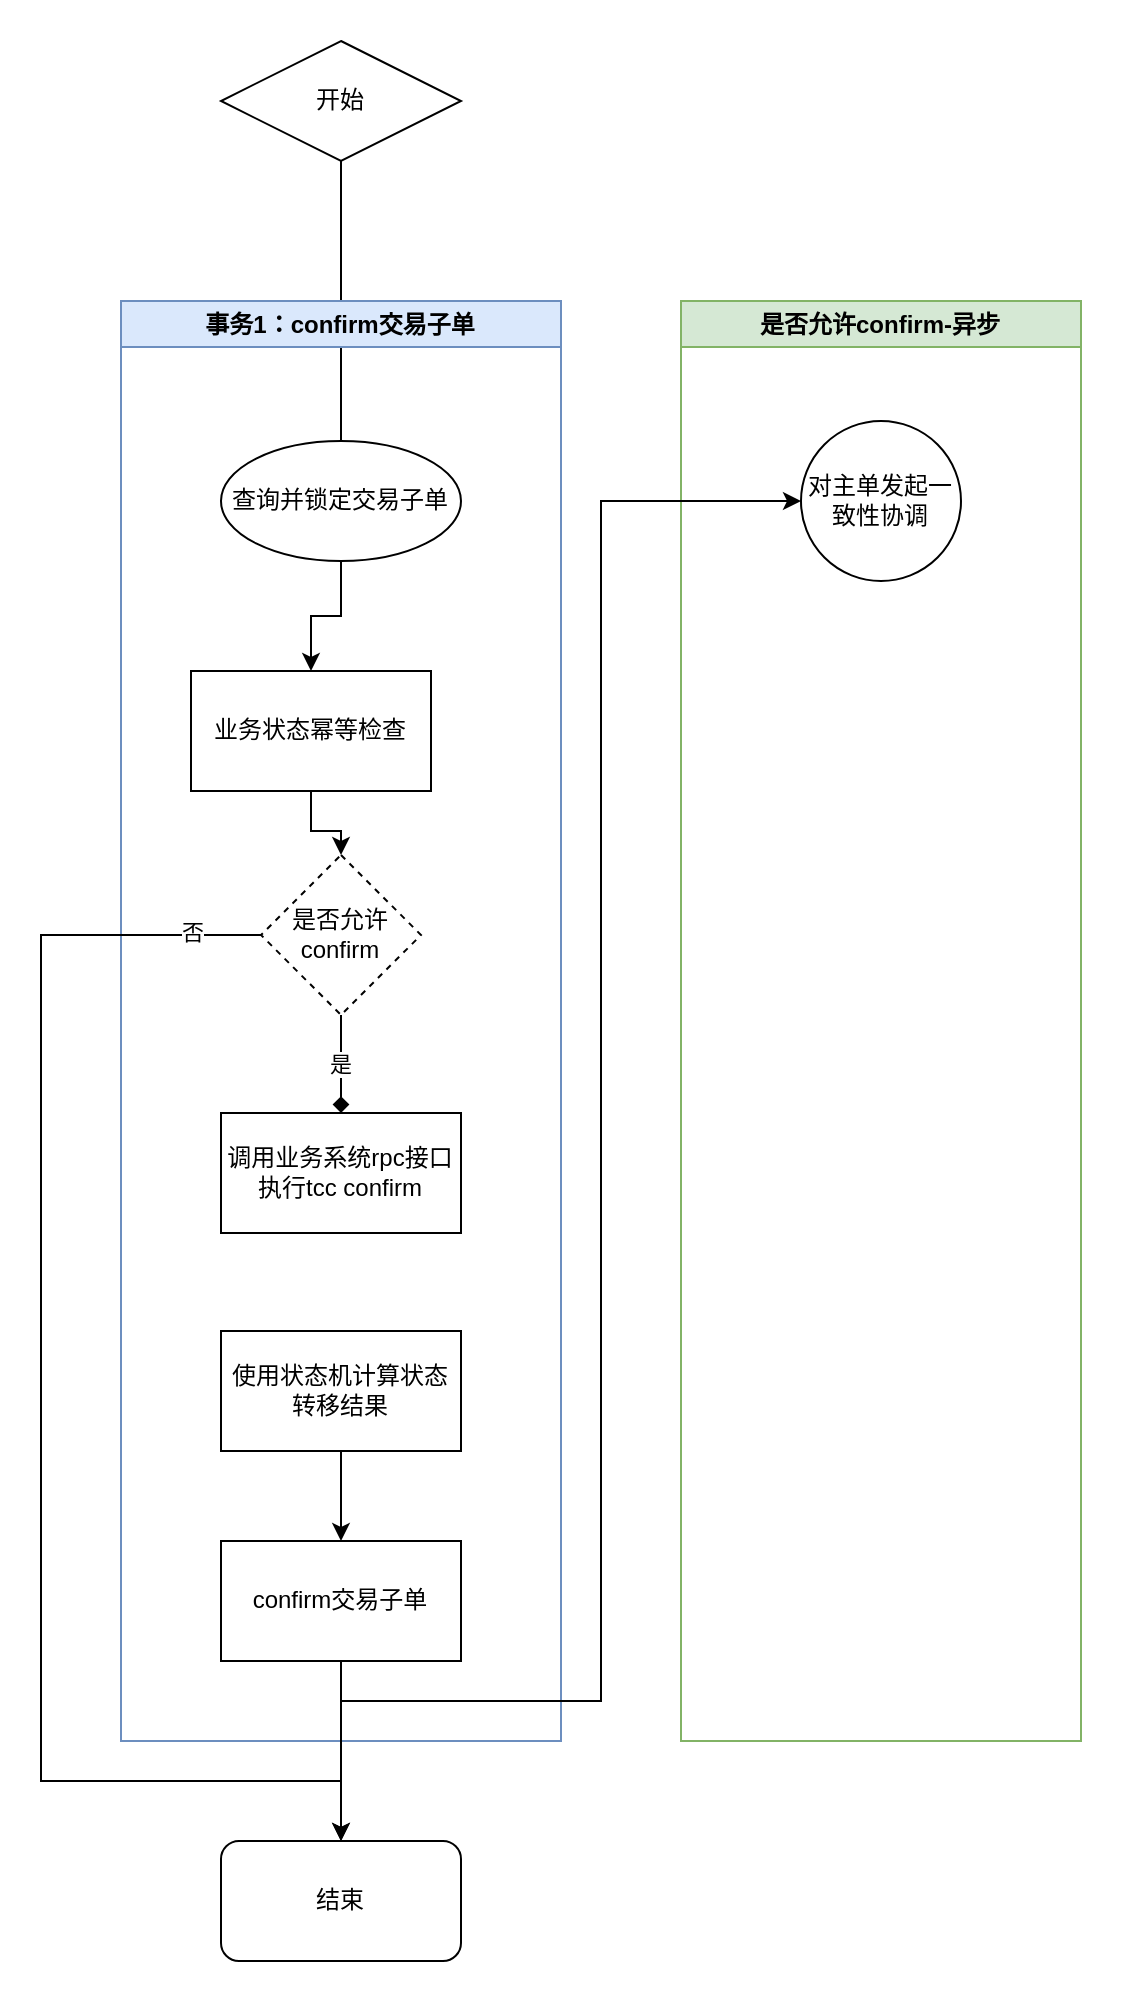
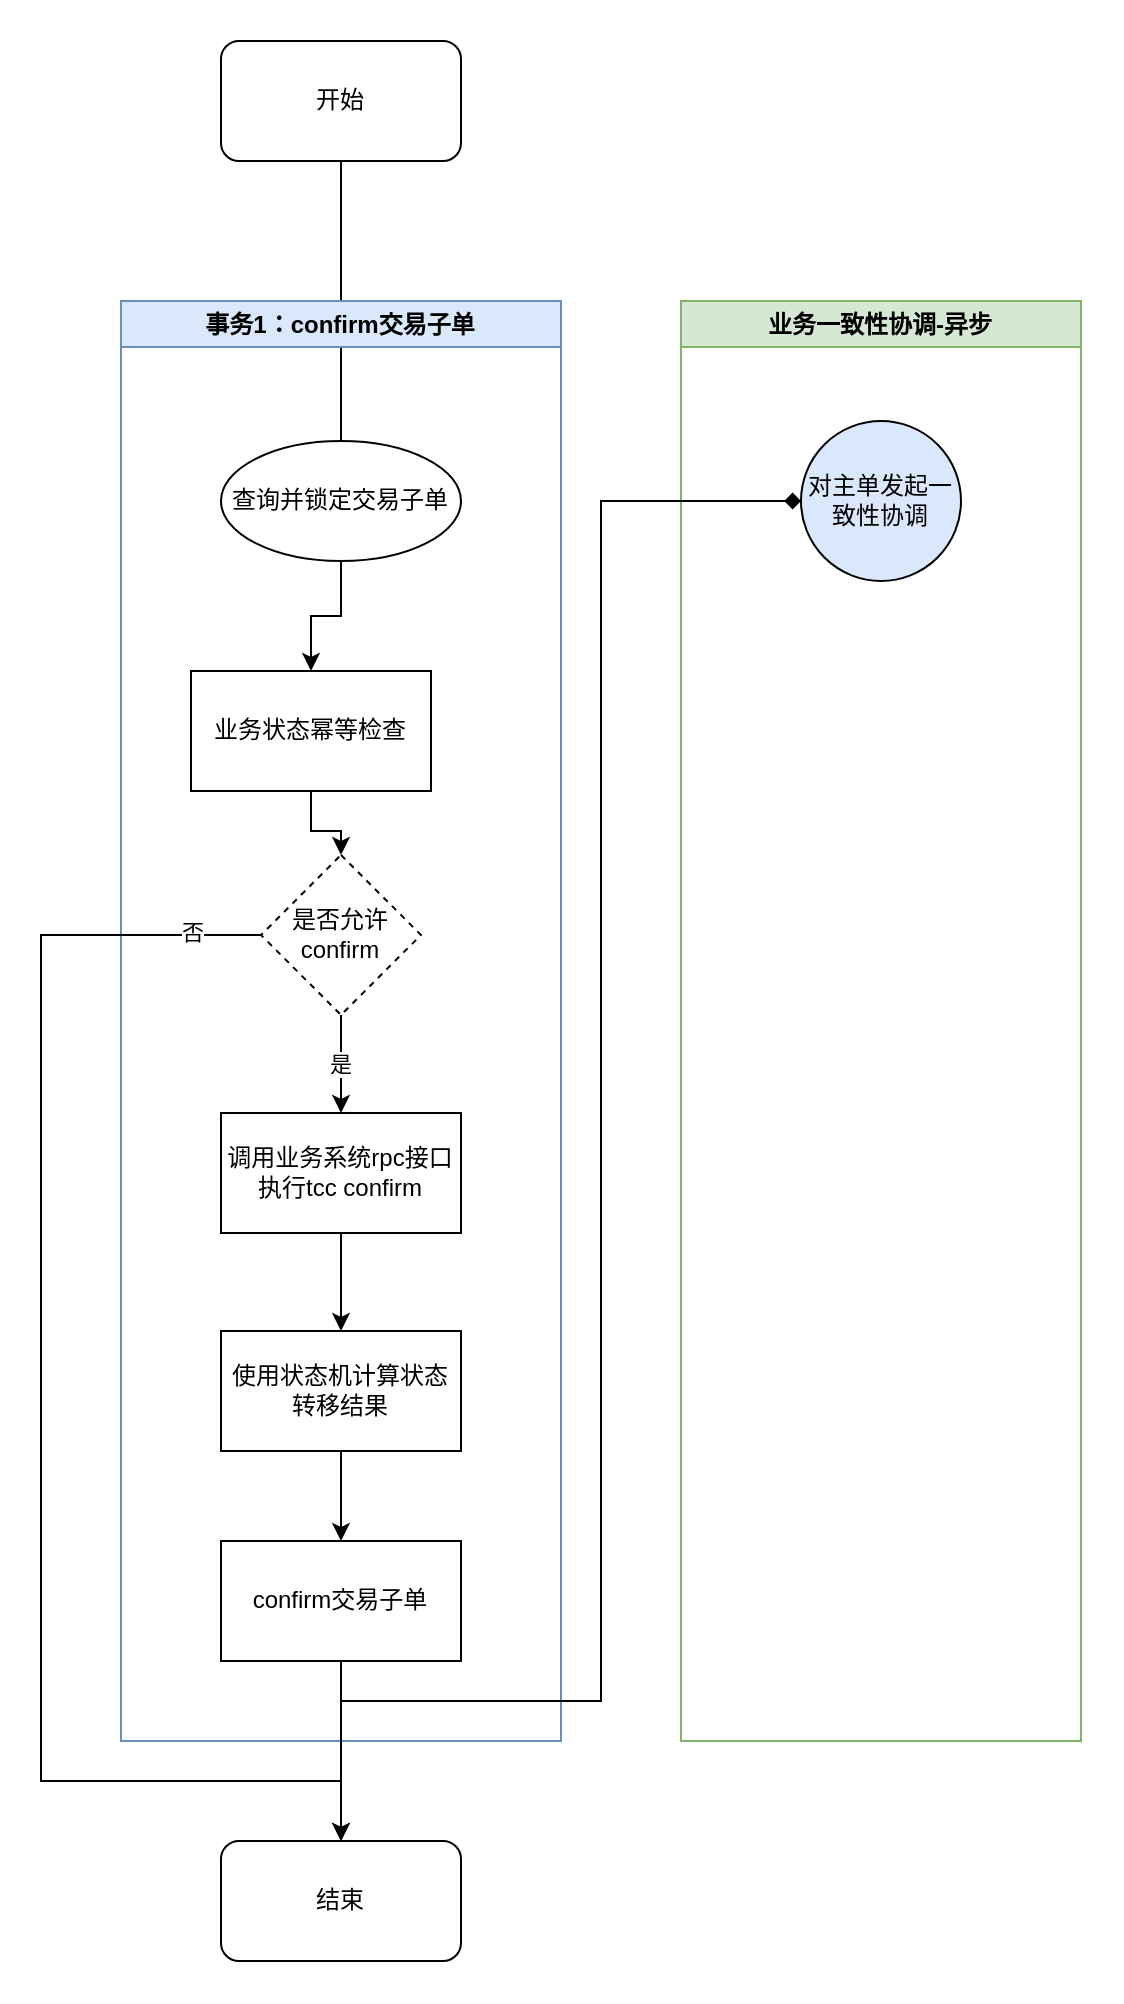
node "开始": shape diamond -> rounded rectangle
node "是否允许confirm-异步": label "是否允许confirm-异步" -> "业务一致性协调-异步"
edge "confirm交易子单" -> "对主单发起一致性协调": arrowhead classic -> diamond
node "对主单发起一致性协调": fillcolor #ffffff -> #dae8fc
edge "是否允许confirm" -> "调用业务系统rpc接口执行tcc confirm": arrowhead diamond -> classic
edge "调用业务系统rpc接口执行tcc confirm" -> "使用状态机计算状态转移结果": added
